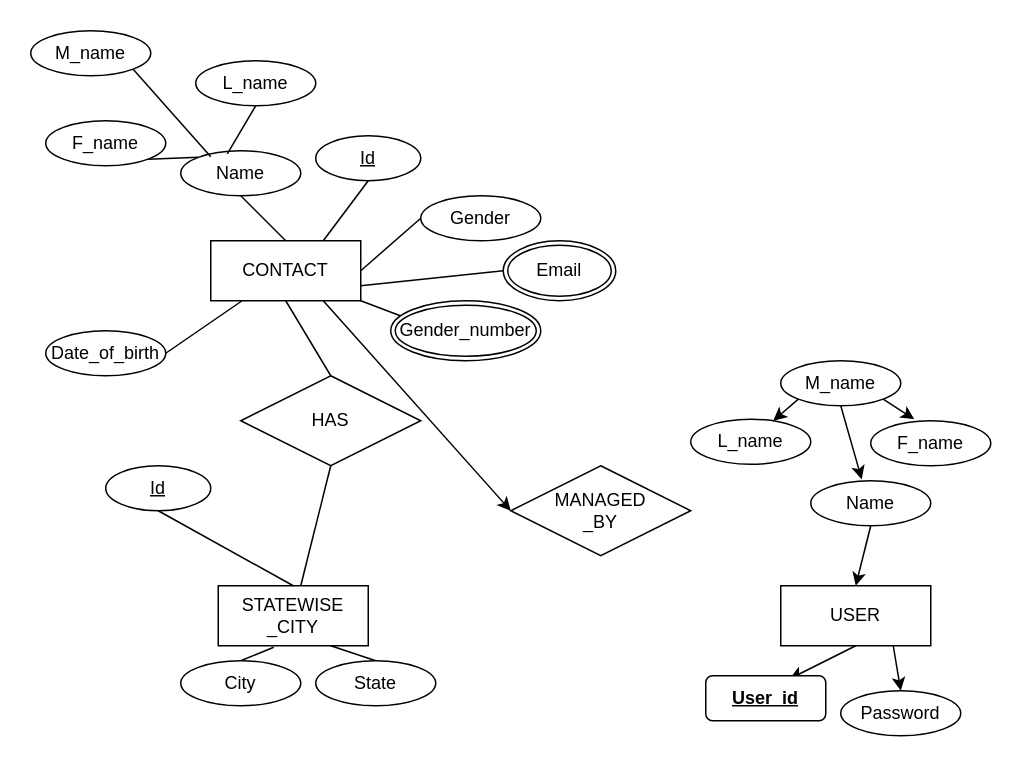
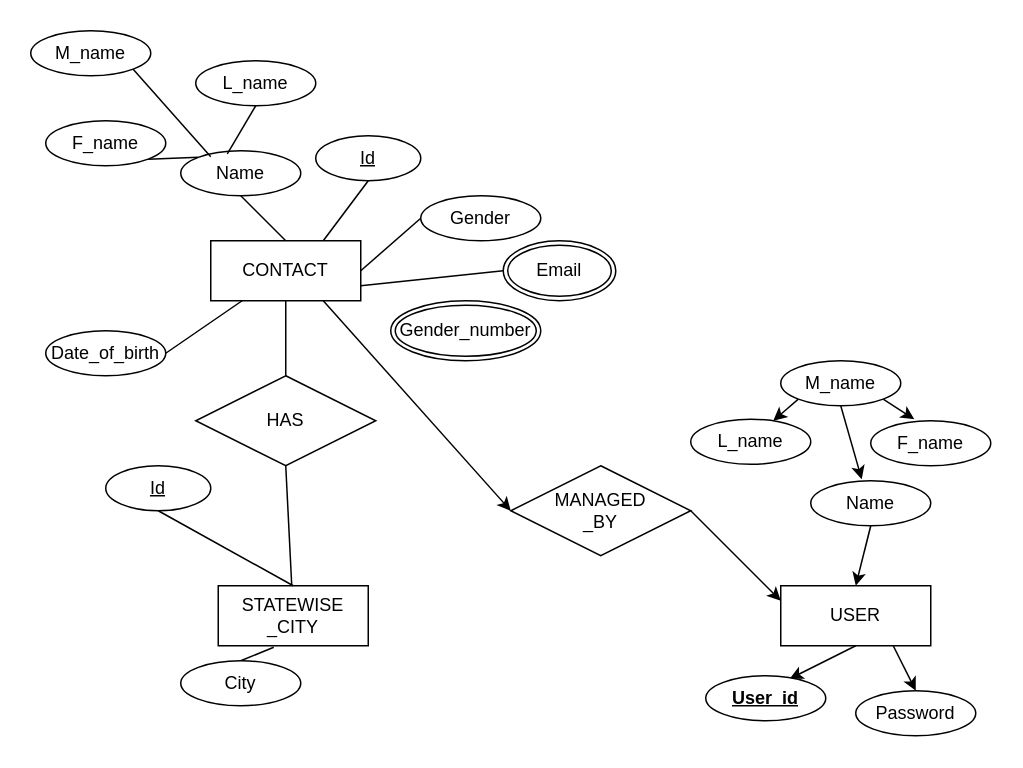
edge "CONTACT" -- "Gender_number": removed
node "HAS": moved (331, 421) -> (286, 421)
edge "MANAGED _BY" -> "USER": added
edge "STATEWISE _CITY" -- "State": removed
node "State": removed
node "User_id": shape rounded rectangle -> ellipse
node "Password": moved (901, 713) -> (916, 713)
